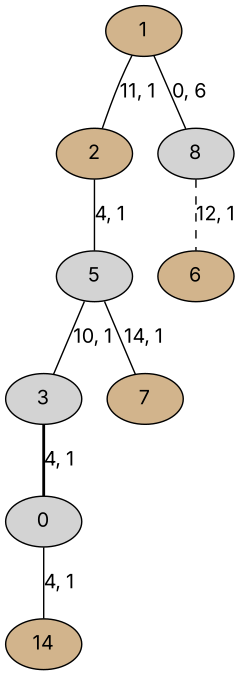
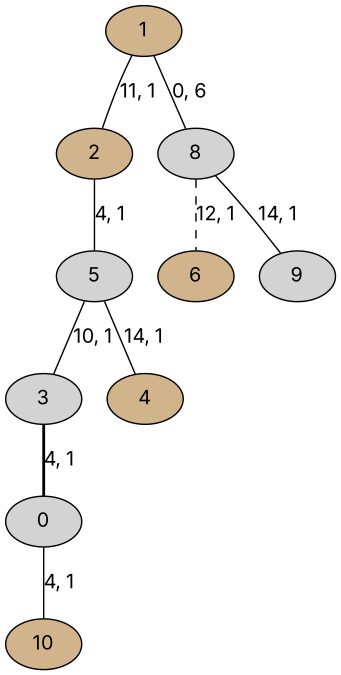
node "9": added
node "7": label "7" -> "4"
node "14": label "14" -> "10"
